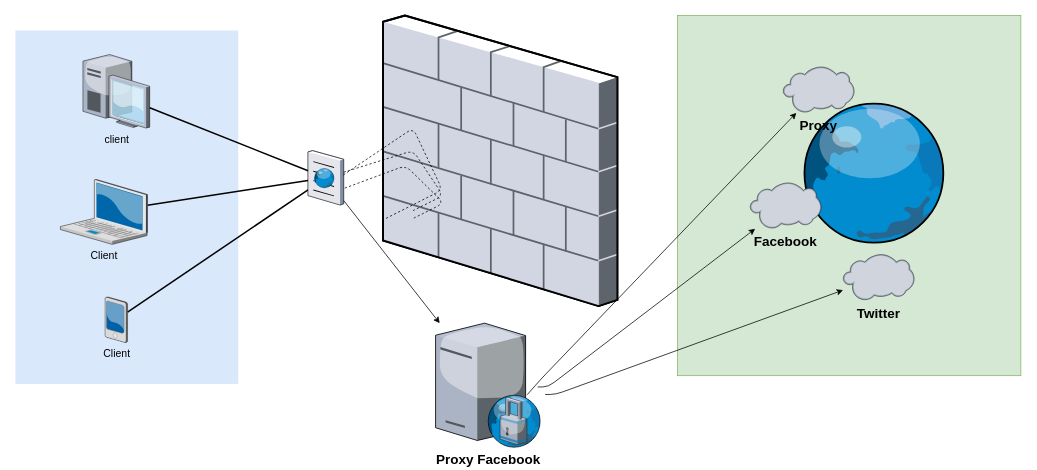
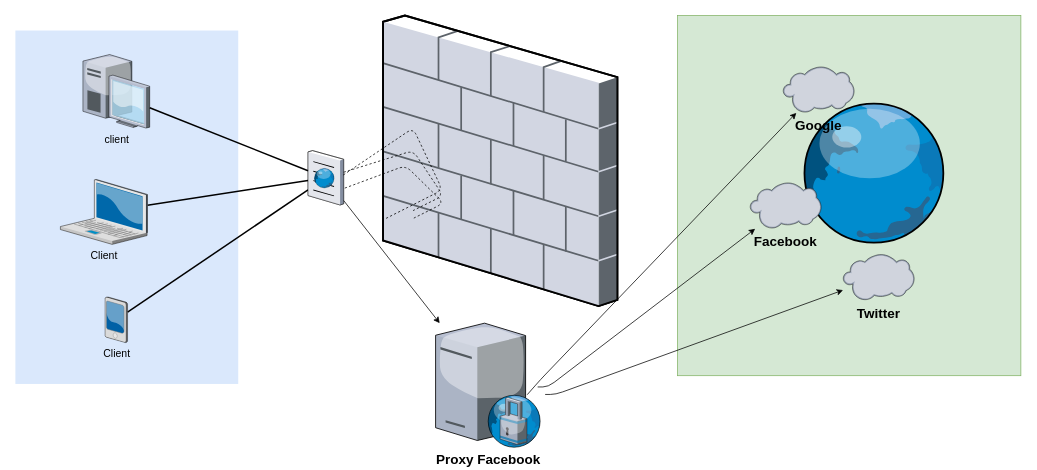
node "Proxy": label "Proxy" -> "Google"
